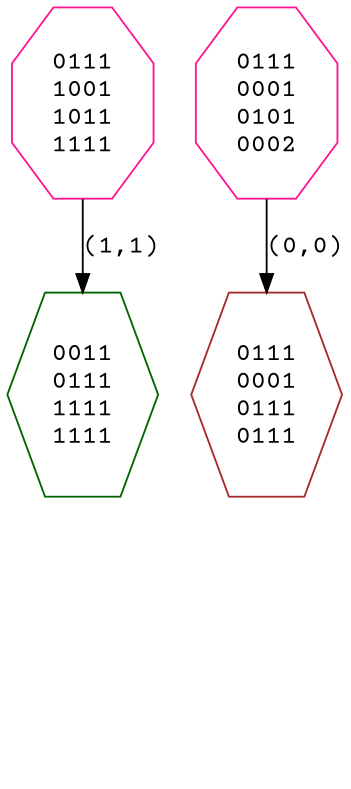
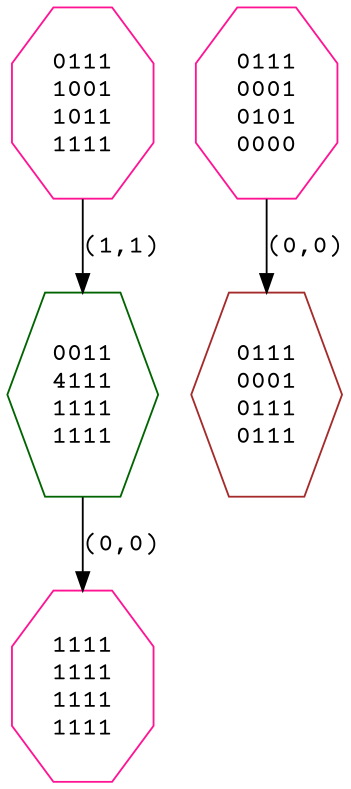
node "0111 0001 0101 0002": label "0111 0001 0101 0002" -> "0111 0001 0101 0000"
node "0011 0111 1111 1111": label "0011 0111 1111 1111" -> "0011 4111 1111 1111"
node "1111 1111 1111 1111": added
